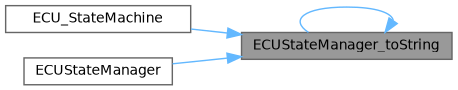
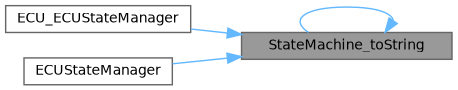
node "ECU_StateMachine": label "ECU_StateMachine" -> "ECU_ECUStateManager"
node "ECUStateManager_toString": label "ECUStateManager_toString" -> "StateMachine_toString"
